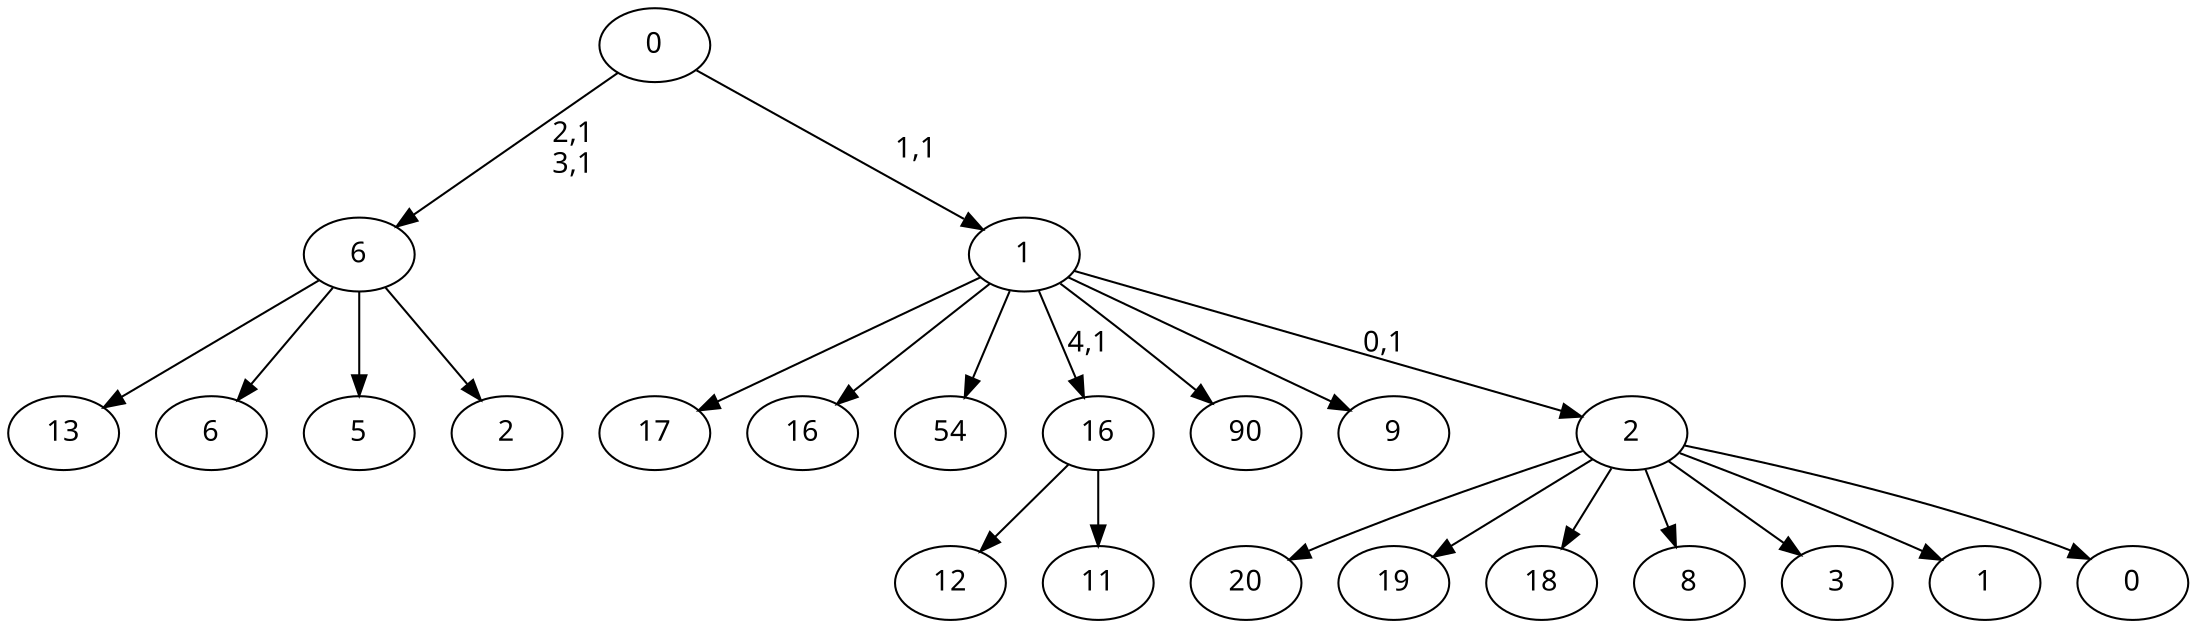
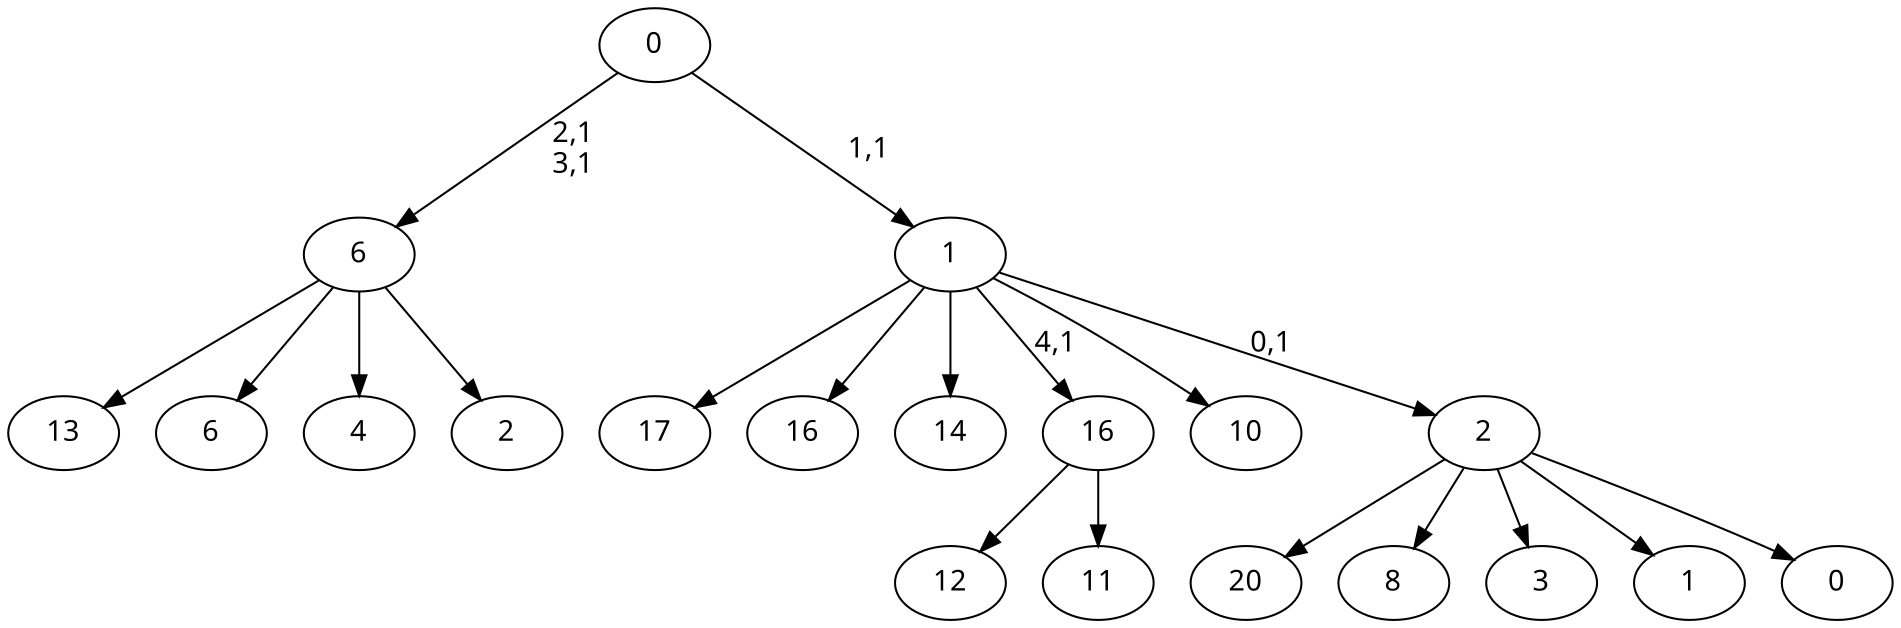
node "5": label "5" -> "4"
node "54": label "54" -> "14"
node "90": label "90" -> "10"
node "9": removed
node "19": removed
node "18": removed
